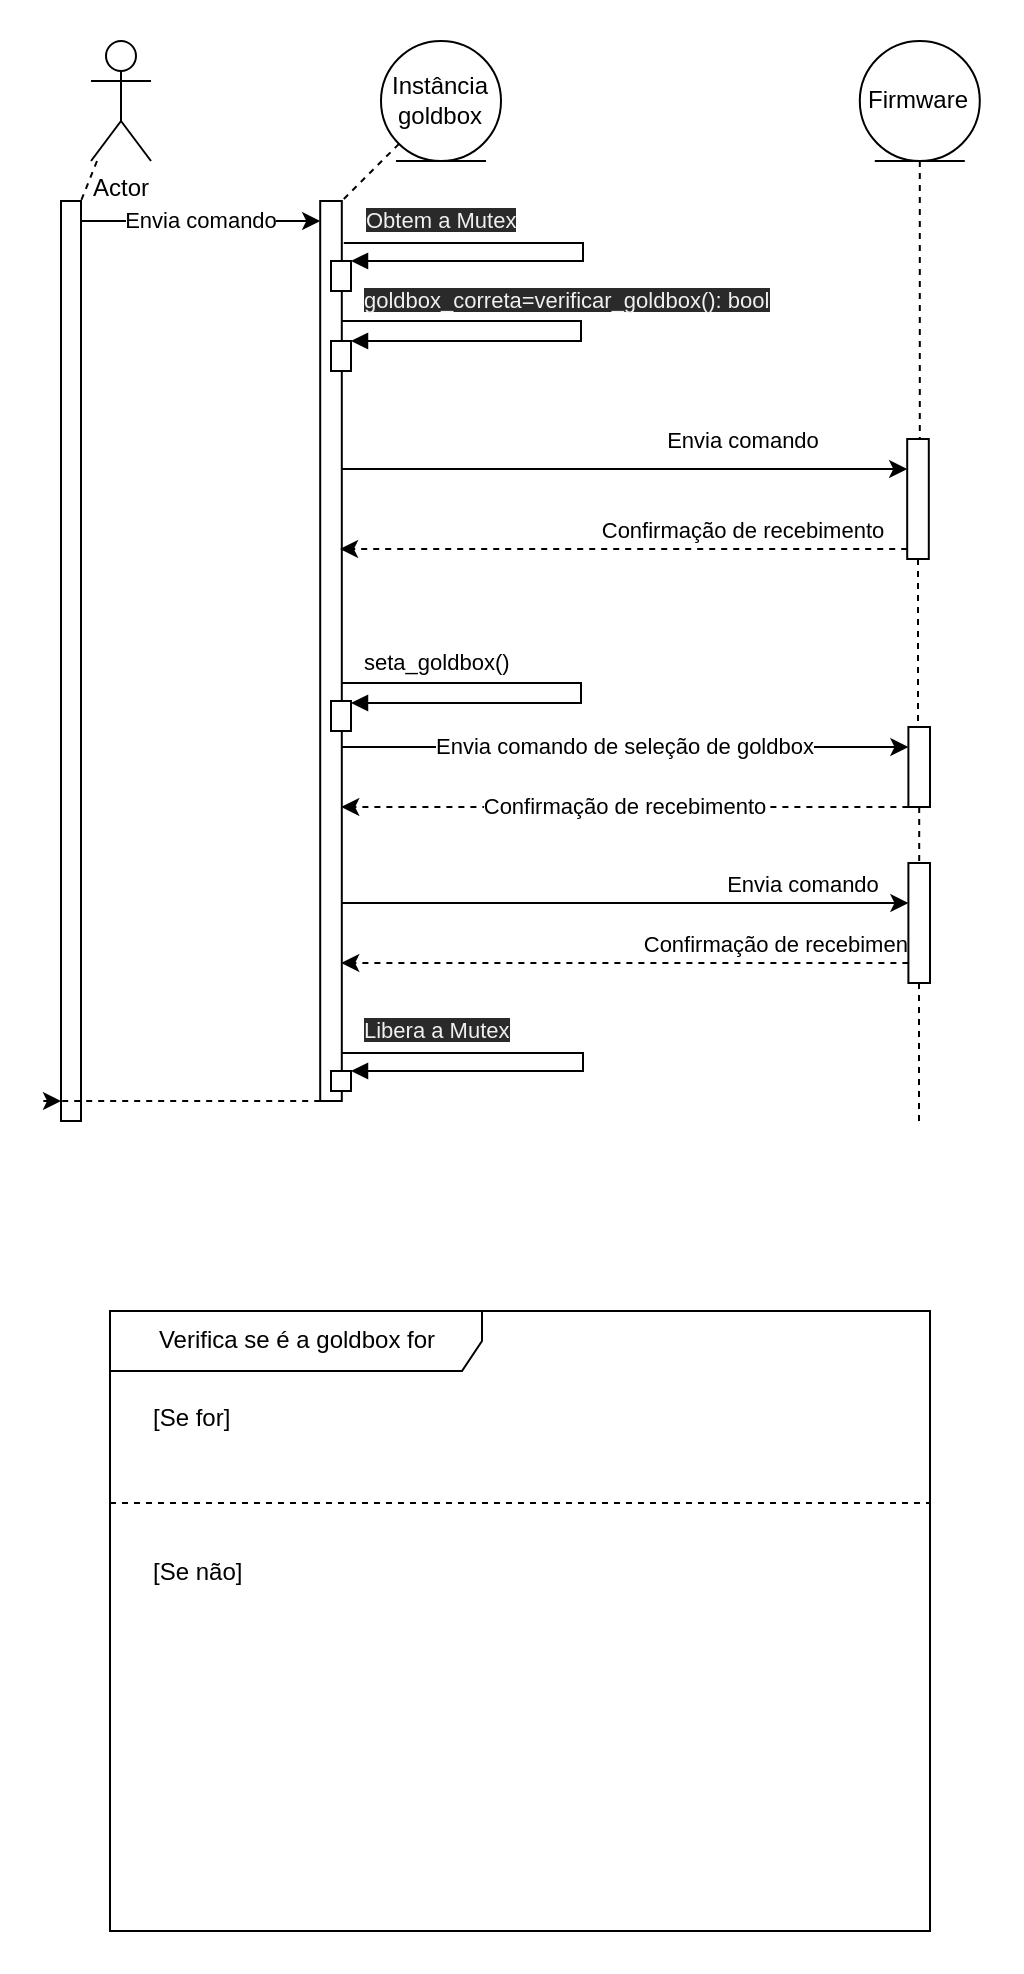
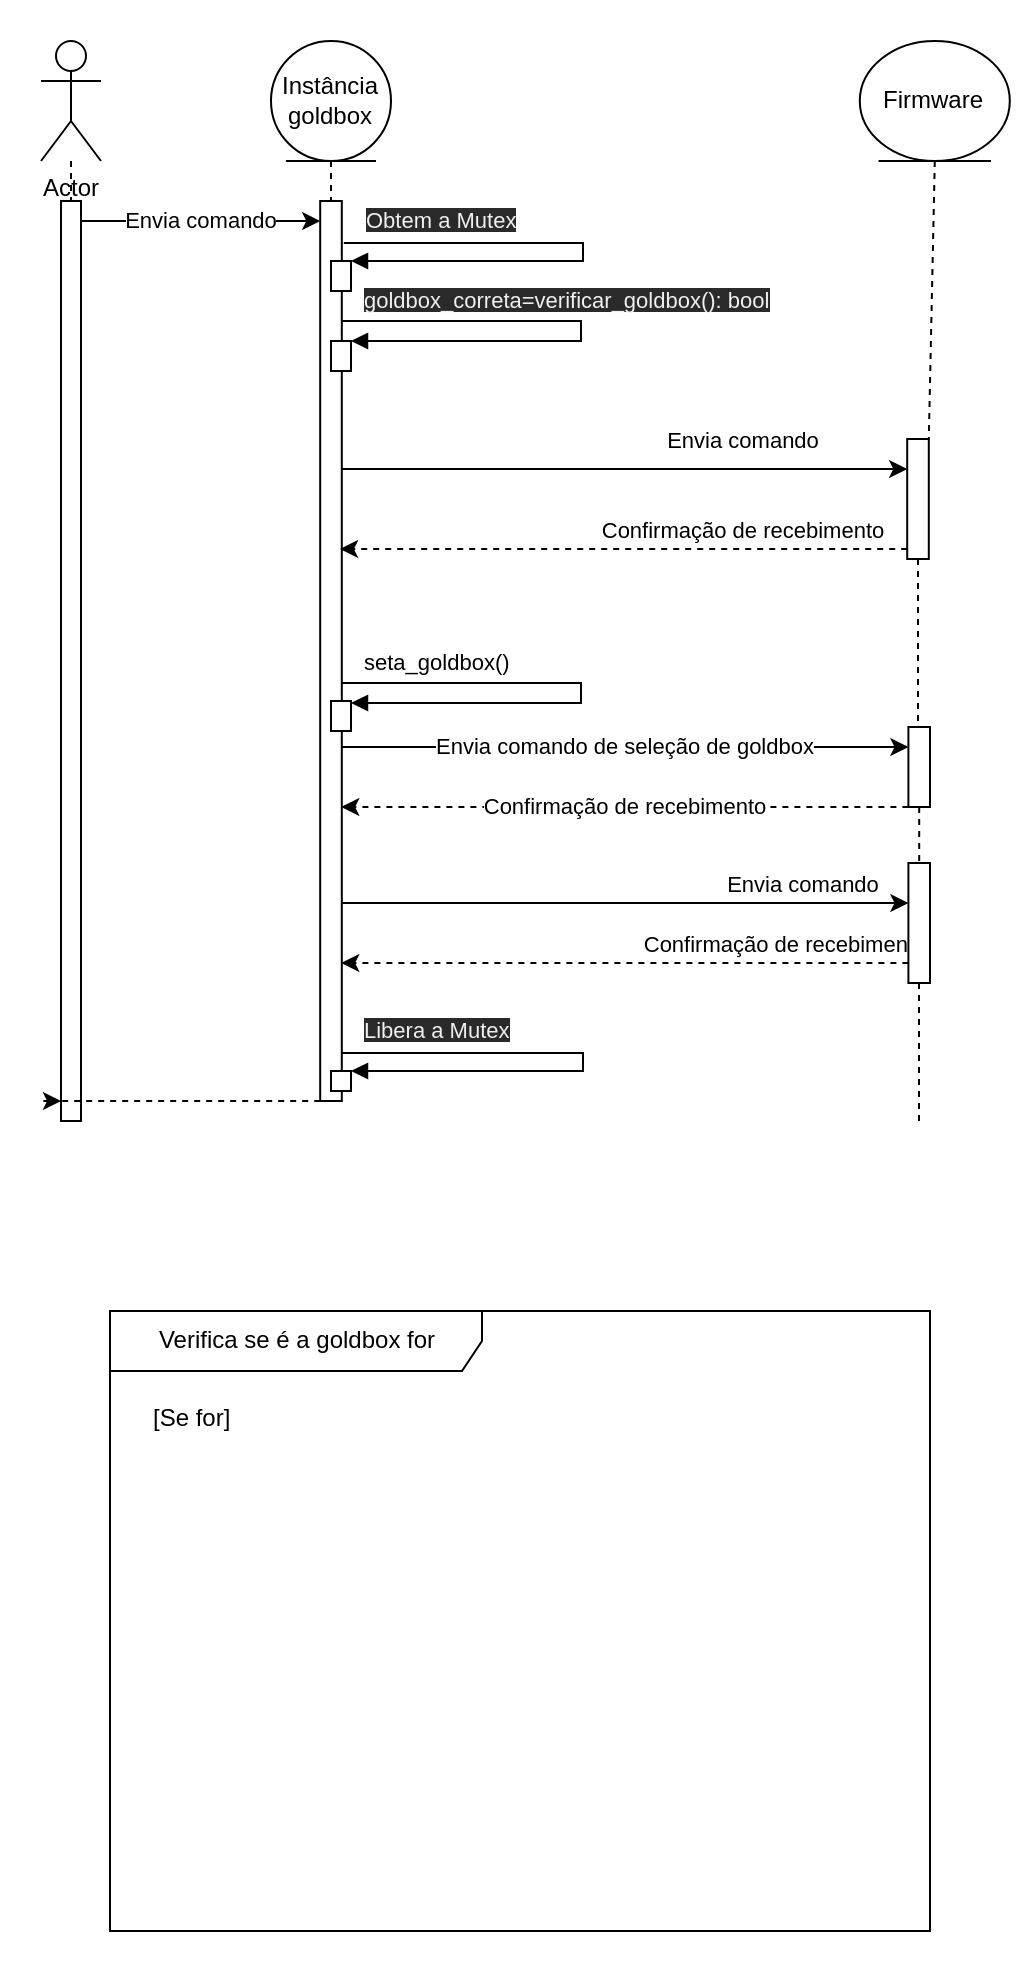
node "Actor": moved (121, 101) -> (71, 101)
node "Instância goldbox": moved (441, 101) -> (331, 101)
node "Firmware": size 120x120 -> 150x120
node "[Se não]": removed
